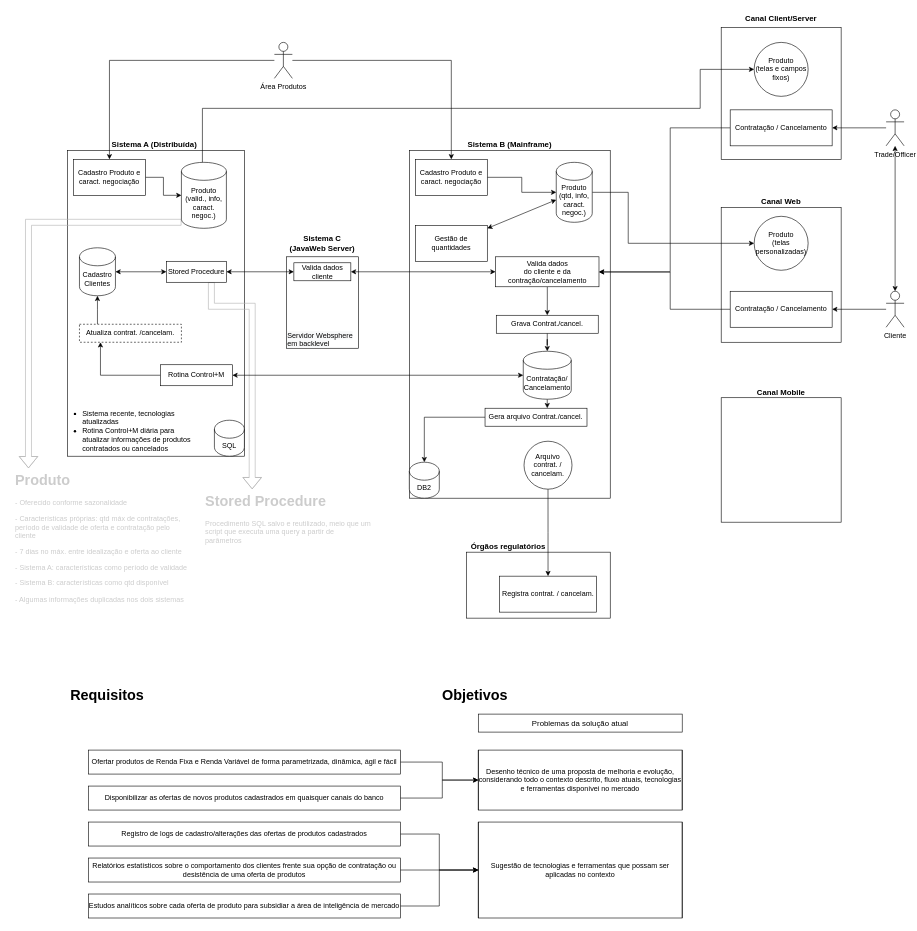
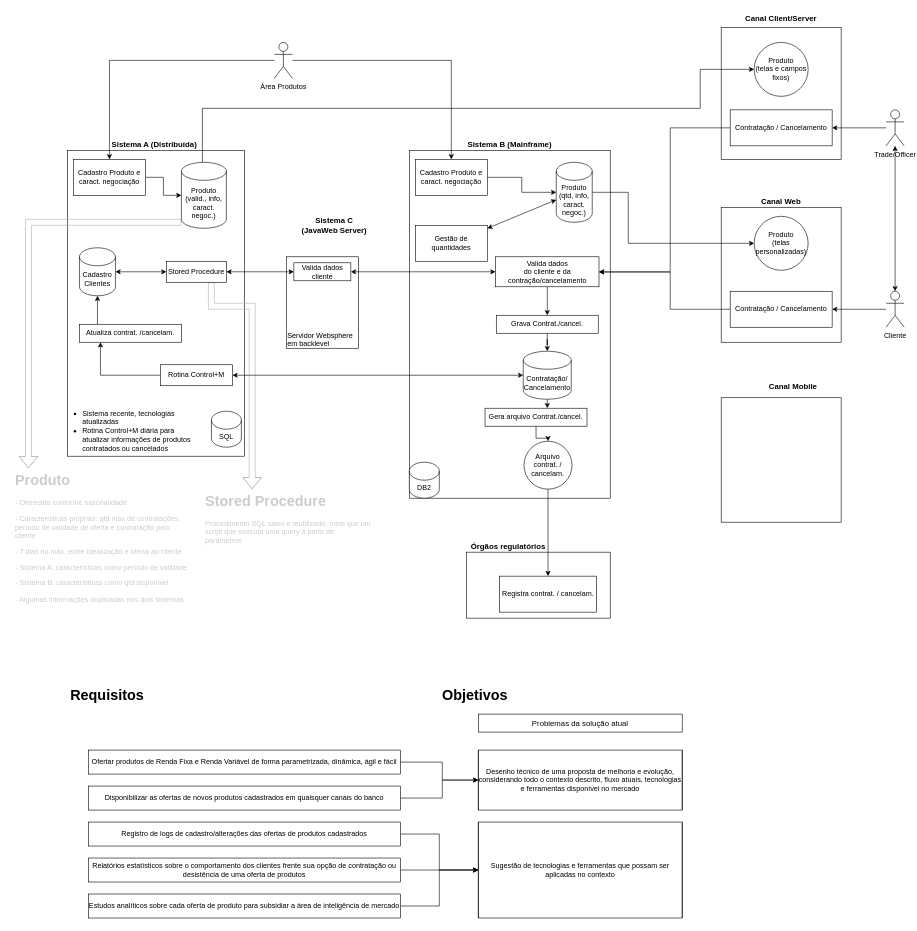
node "Sistema C(JavaWeb Server)": moved (323, 243) -> (335, 225)
node "Atualiza contrat. /cancelam.": style dashed -> solid
node "Canal Mobile": moved (782, 392) -> (794, 386)
edge "Gera arquivo Contrat./cancel." -> "DB2": now "Gera arquivo Contrat./cancel." -> "Arquivo contrat. / cancelam."
node "SQL": moved (230, 438) -> (227, 429)
